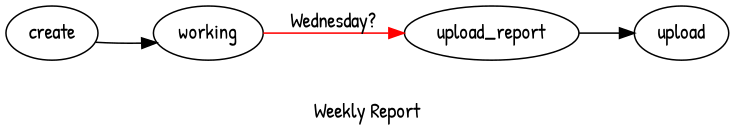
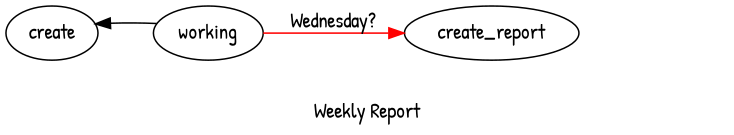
node "upload_report": label "upload_report" -> "create_report"
node "upload": removed
edge "create" -> "working": reversed
